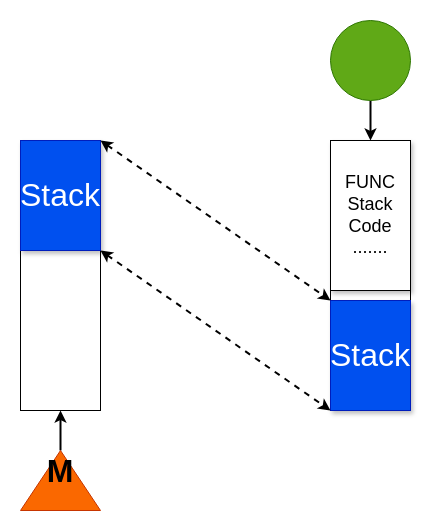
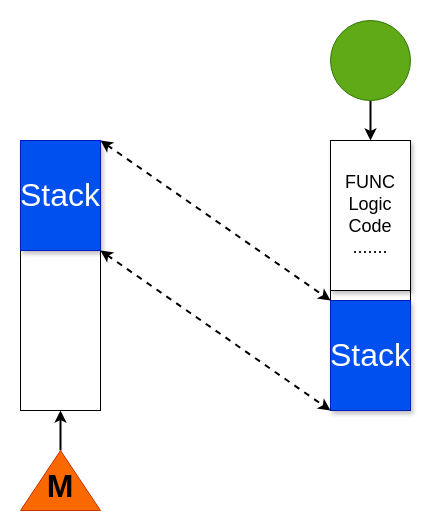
node "FUNC Stack Code .......": label "FUNC Stack Code ......." -> "FUNC Logic Code ......."
node "M": moved (61, 472) -> (61, 487)
